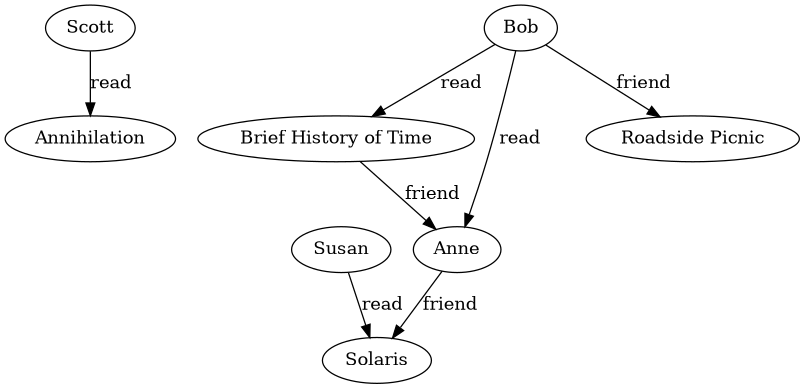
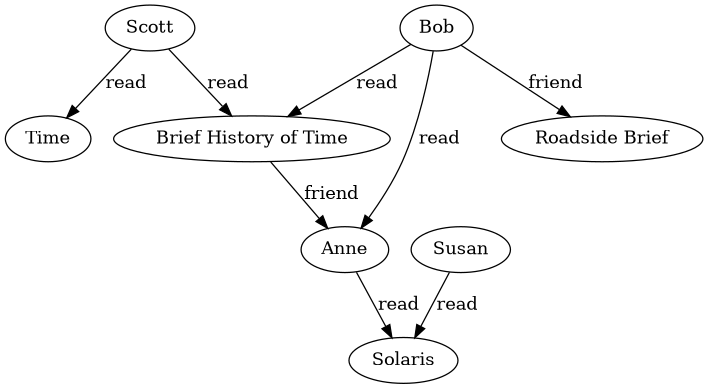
edge "Scott" -> "Brief History of Time": added, label "read"
node "Annihilation": label "Annihilation" -> "Time"
node "Roadside Picnic": label "Roadside Picnic" -> "Roadside Brief"
edge "Anne" -> "Solaris": label "friend" -> "read"
